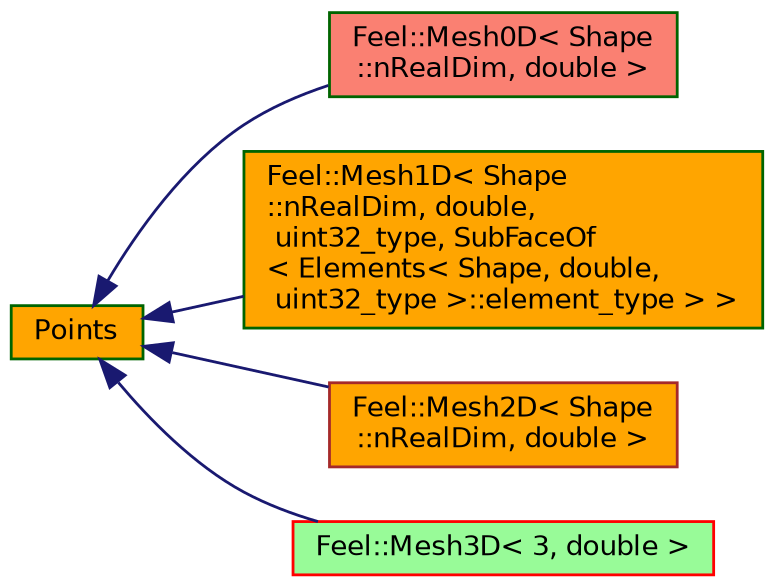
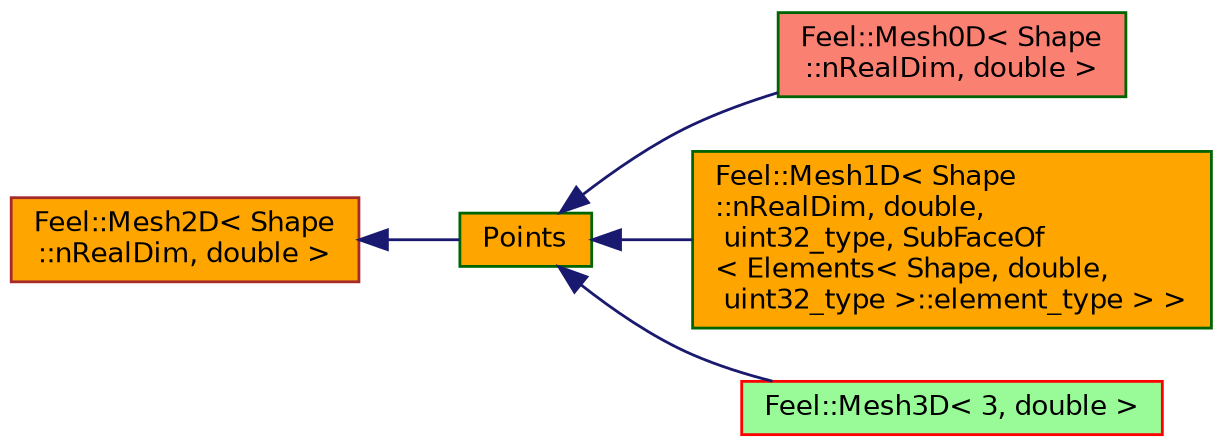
edge "Feel::Mesh2D< Shape ::nRealDim, double >" -> "Points": reversed
